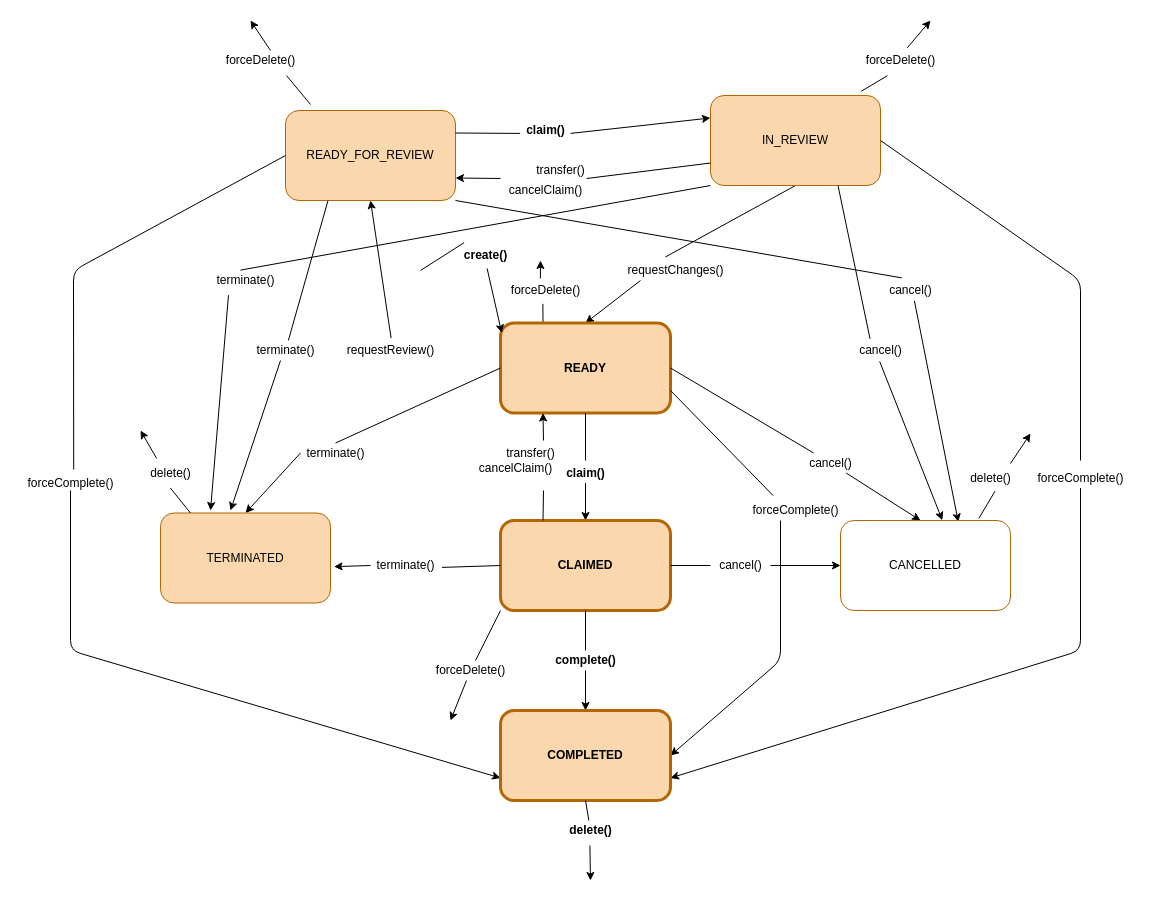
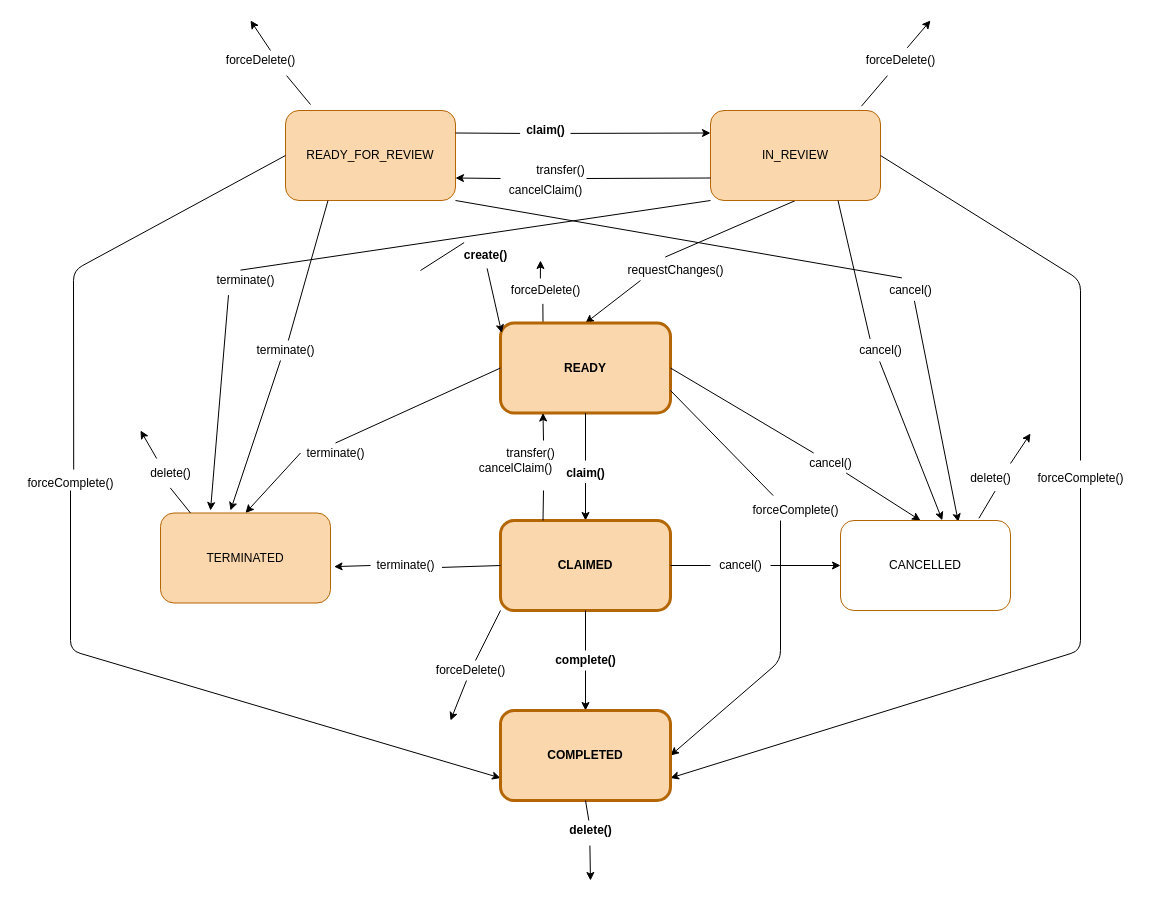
node "IN_REVIEW": moved (796, 141) -> (796, 156)
edge "requestReview()" -> "READY_FOR_REVIEW": removed
node "requestReview()": removed
